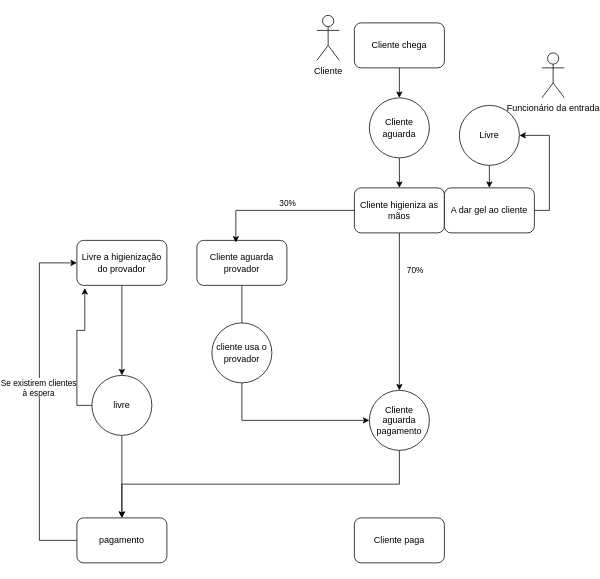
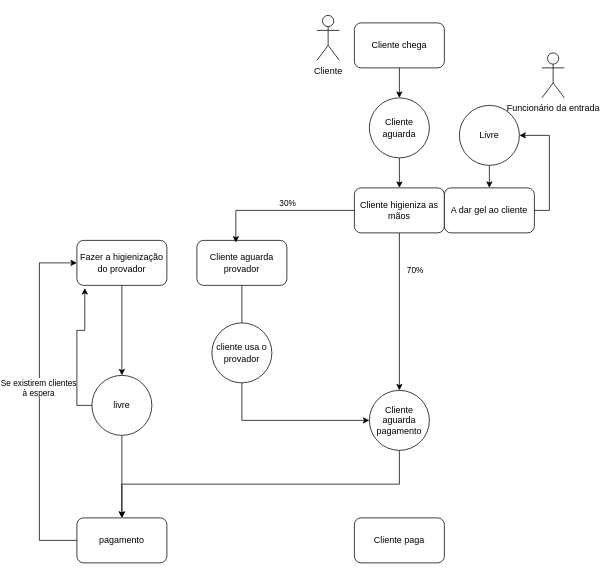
node "Livre a higienização do provador": label "Livre a higienização do provador" -> "Fazer a higienização do provador"
